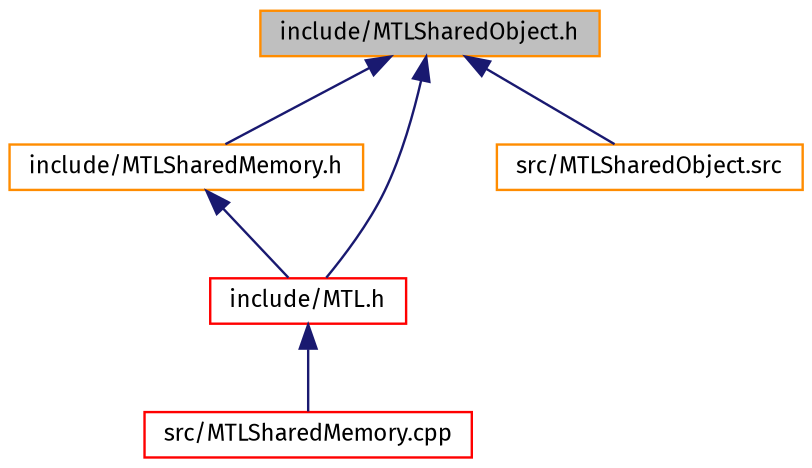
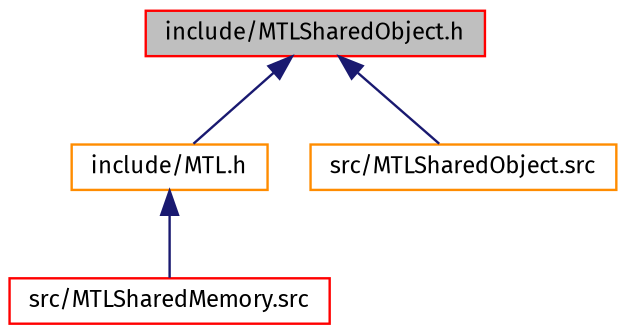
node "include/MTLSharedObject.h": color darkorange -> red
node "include/MTLSharedMemory.h": removed
node "include/MTL.h": color red -> darkorange
node "src/MTLSharedMemory.cpp": label "src/MTLSharedMemory.cpp" -> "src/MTLSharedMemory.src"
